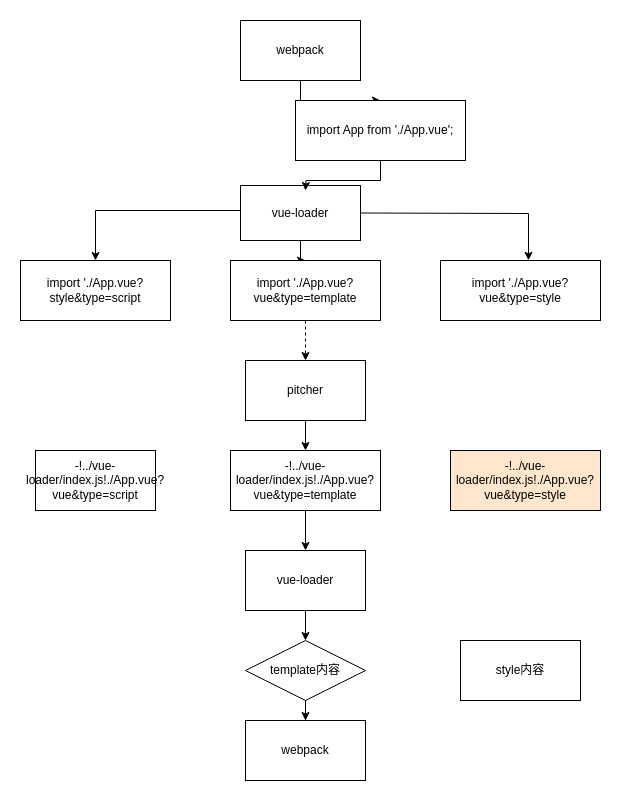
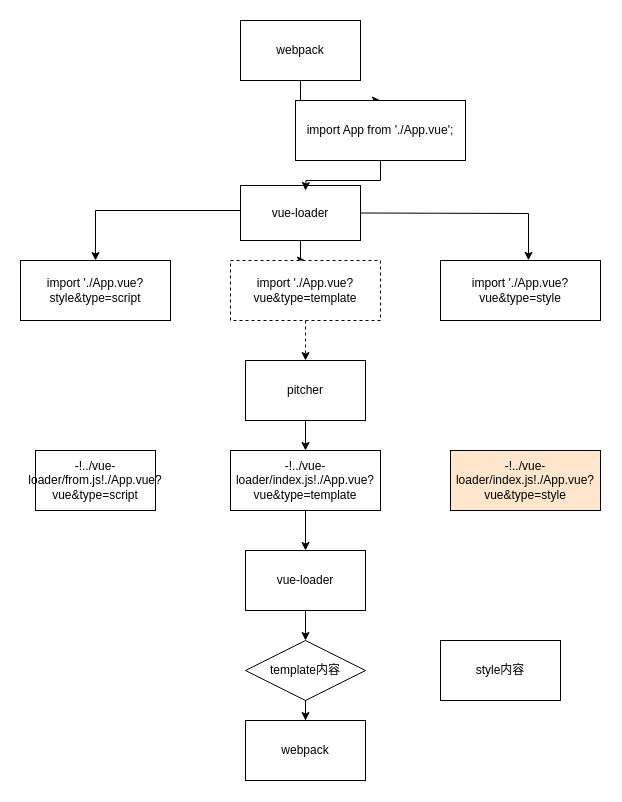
node "import './App.vue?vue&type=template": style solid -> dashed
node "-!../vue-loader/index.js!./App.vue?vue&type=script": label "-!../vue-loader/index.js!./App.vue?vue&type=script" -> "-!../vue-loader/from.js!./App.vue?vue&type=script"
node "style内容": moved (521, 671) -> (501, 671)
